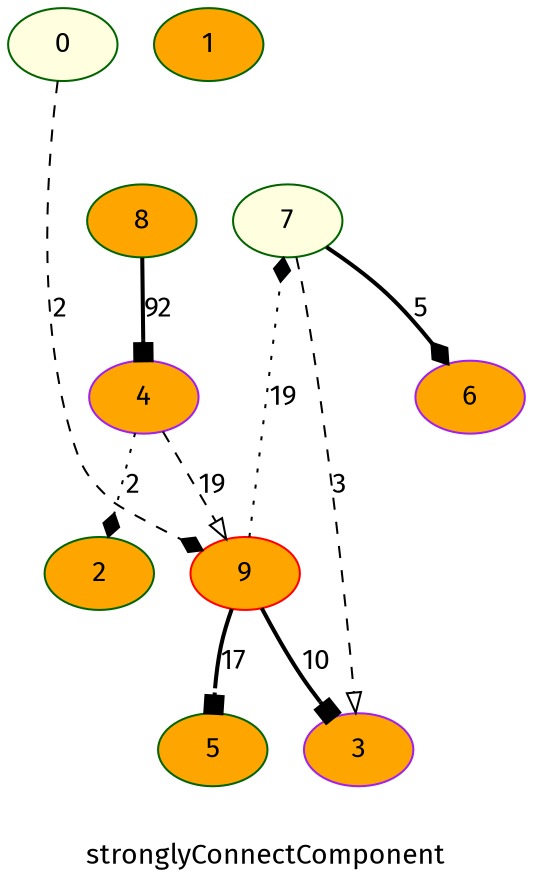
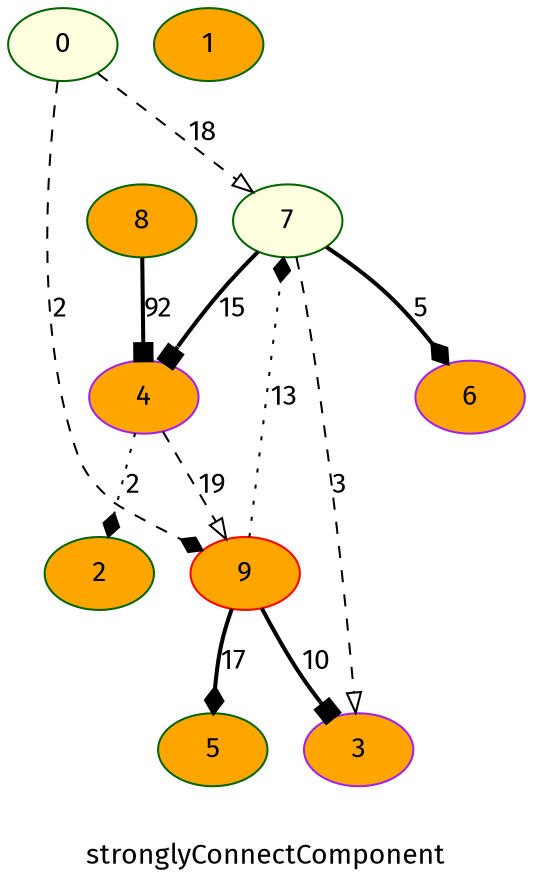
edge "0" -> "7": added, label "18"
edge "7" -> "4": added, label "15"
edge "9" -> "7": label "19" -> "13"
edge "9" -> "5": arrowhead box -> diamond
